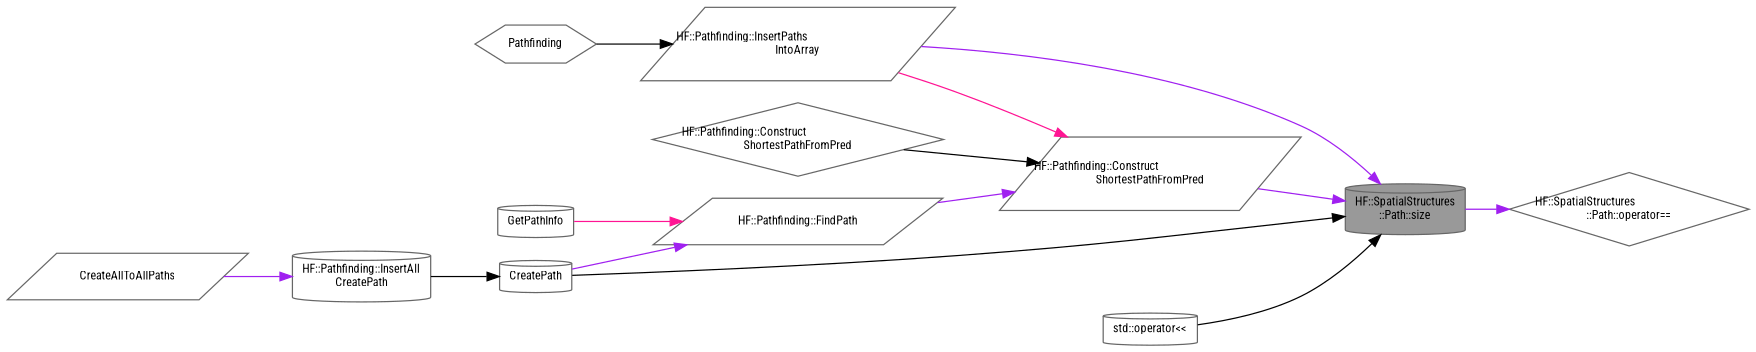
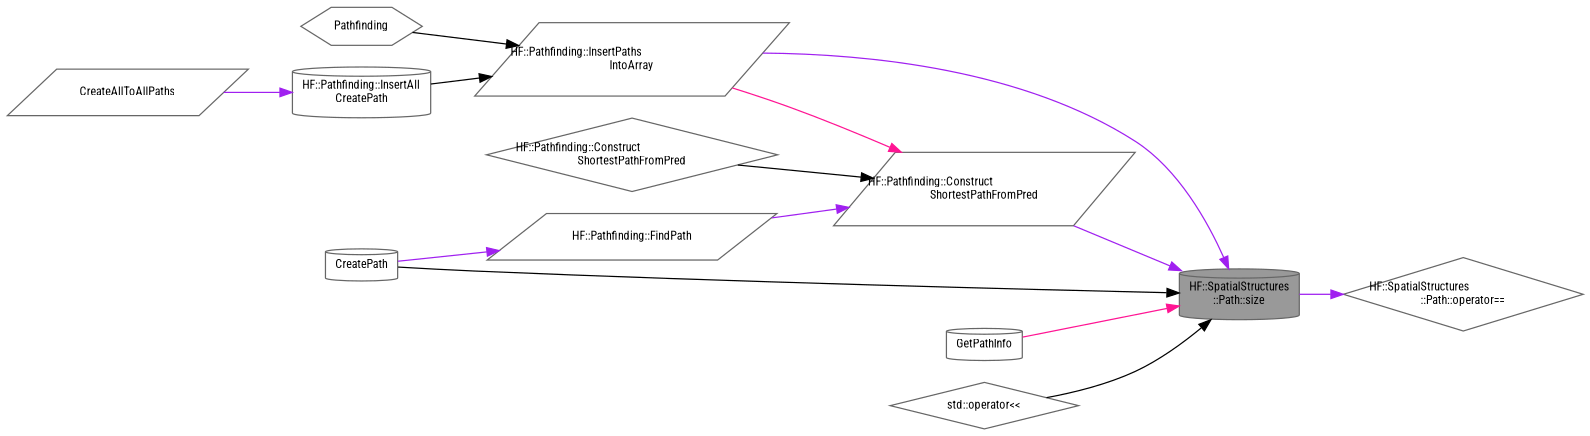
edge "GetPathInfo" -> "HF::Pathfinding::FindPath": now "GetPathInfo" -> "HF::SpatialStructures ::Path::size"
edge "HF::Pathfinding::InsertAll CreatePath" -> "CreatePath": now "HF::Pathfinding::InsertAll CreatePath" -> "HF::Pathfinding::InsertPaths IntoArray"
node "std::operator<<": shape cylinder -> diamond
